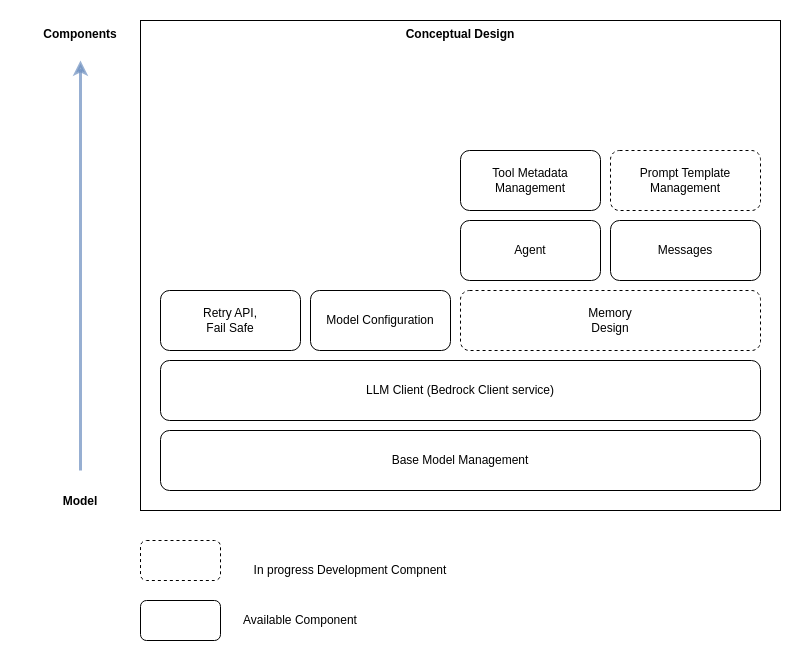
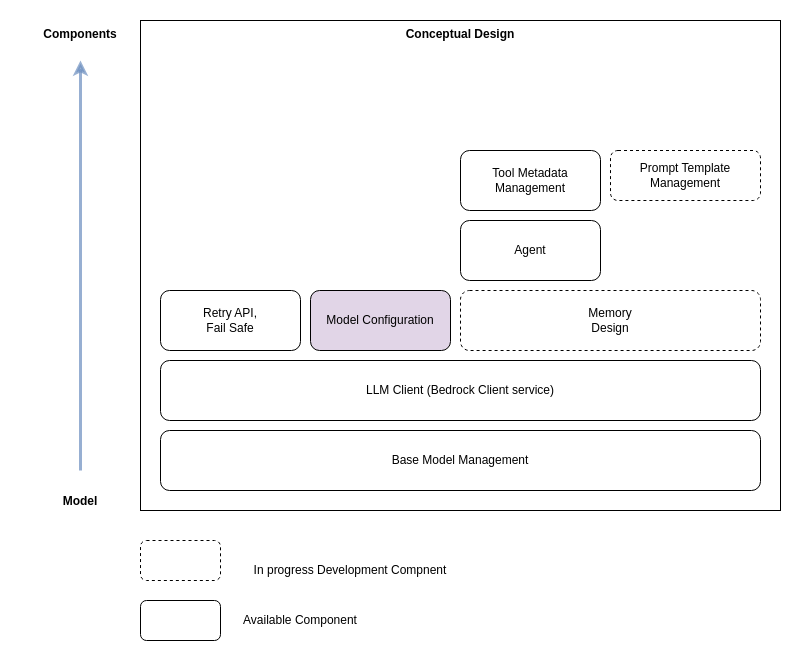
node "Prompt Template Management": size 150x60 -> 150x50
node "Messages": removed
node "Model Configuration": fillcolor #ffffff -> #e1d5e7
